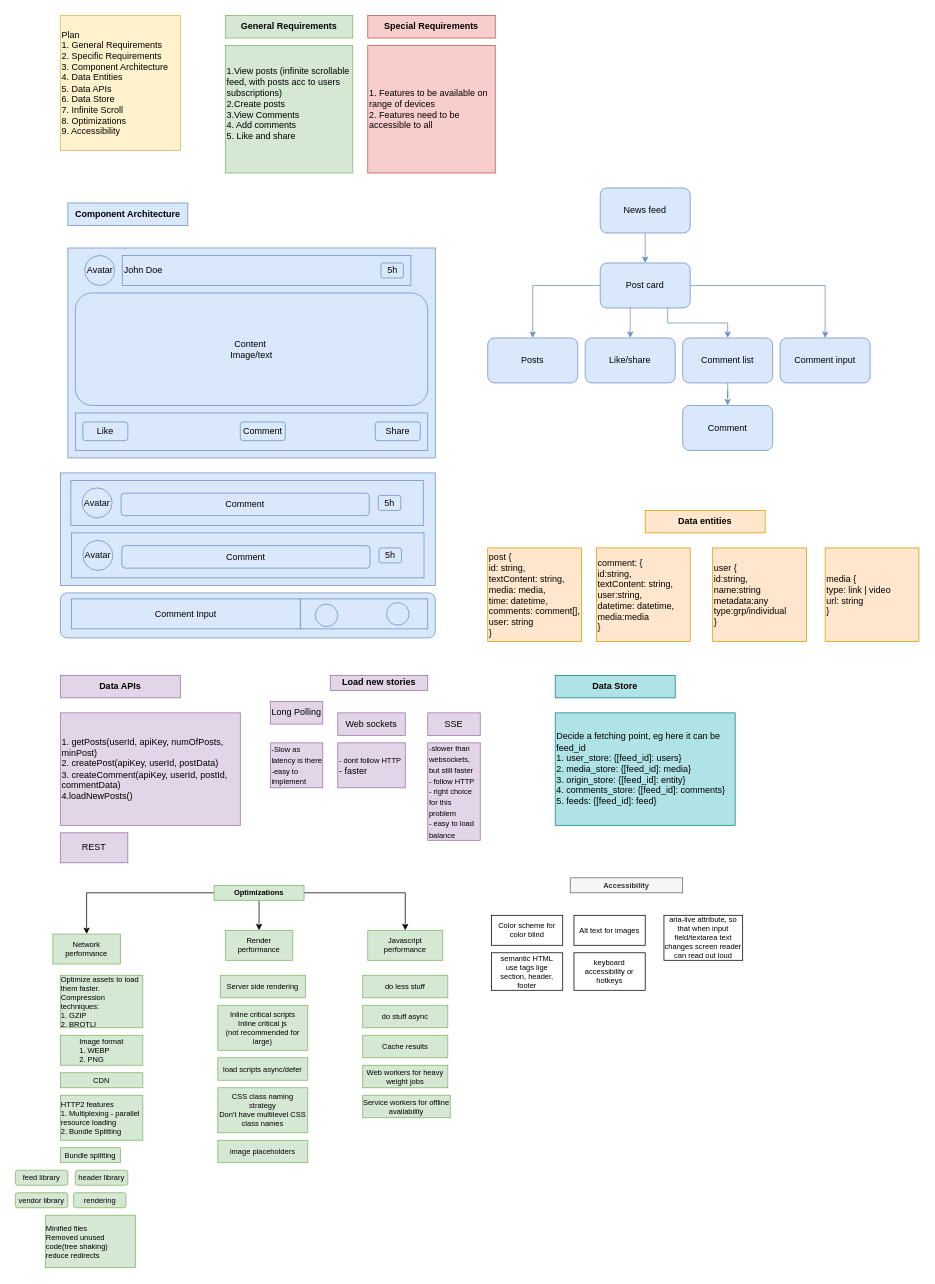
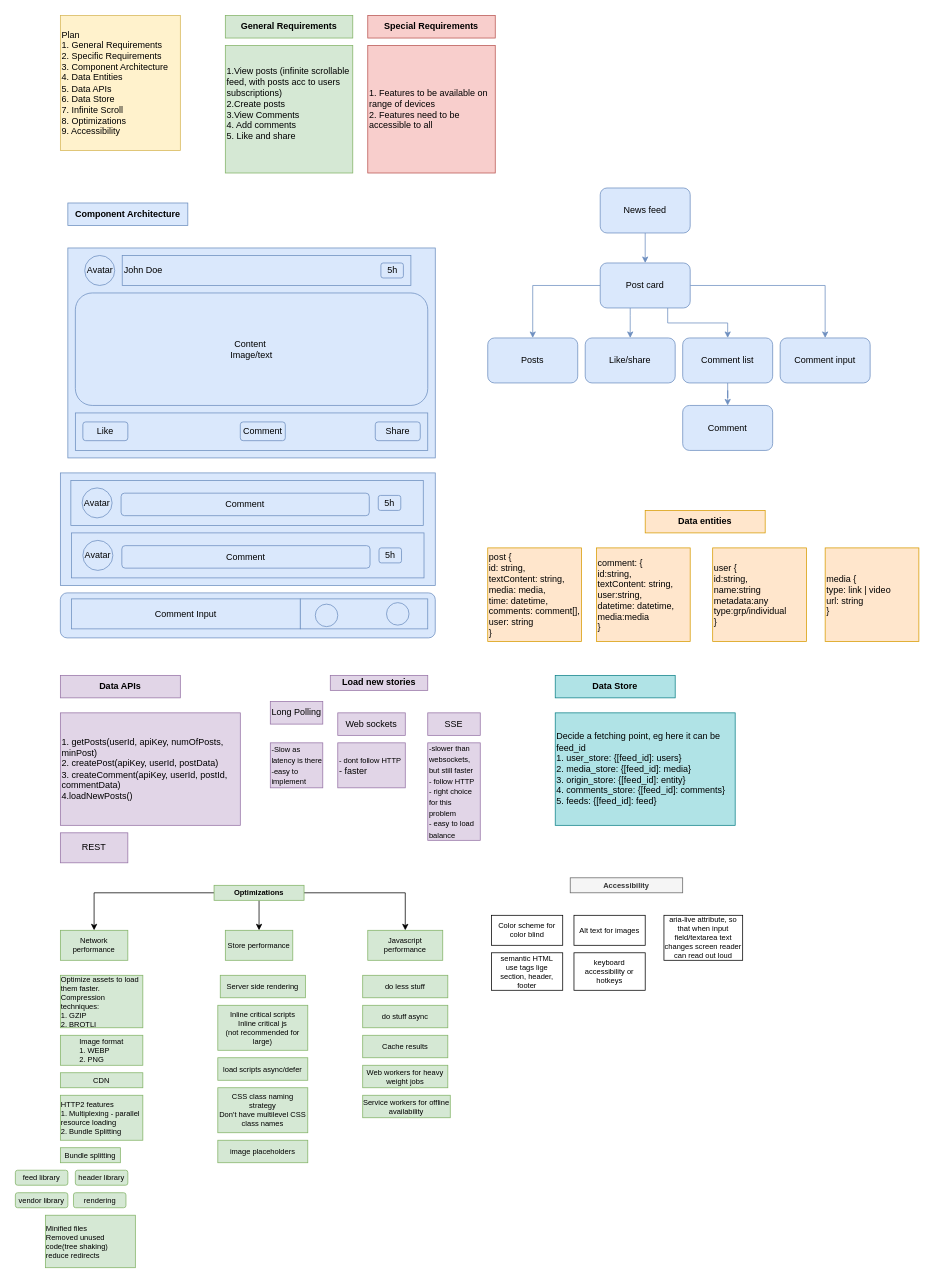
node "Render performance": label "Render performance" -> "Store performance"
node "Network performance": moved (87, 949) -> (94, 945)
